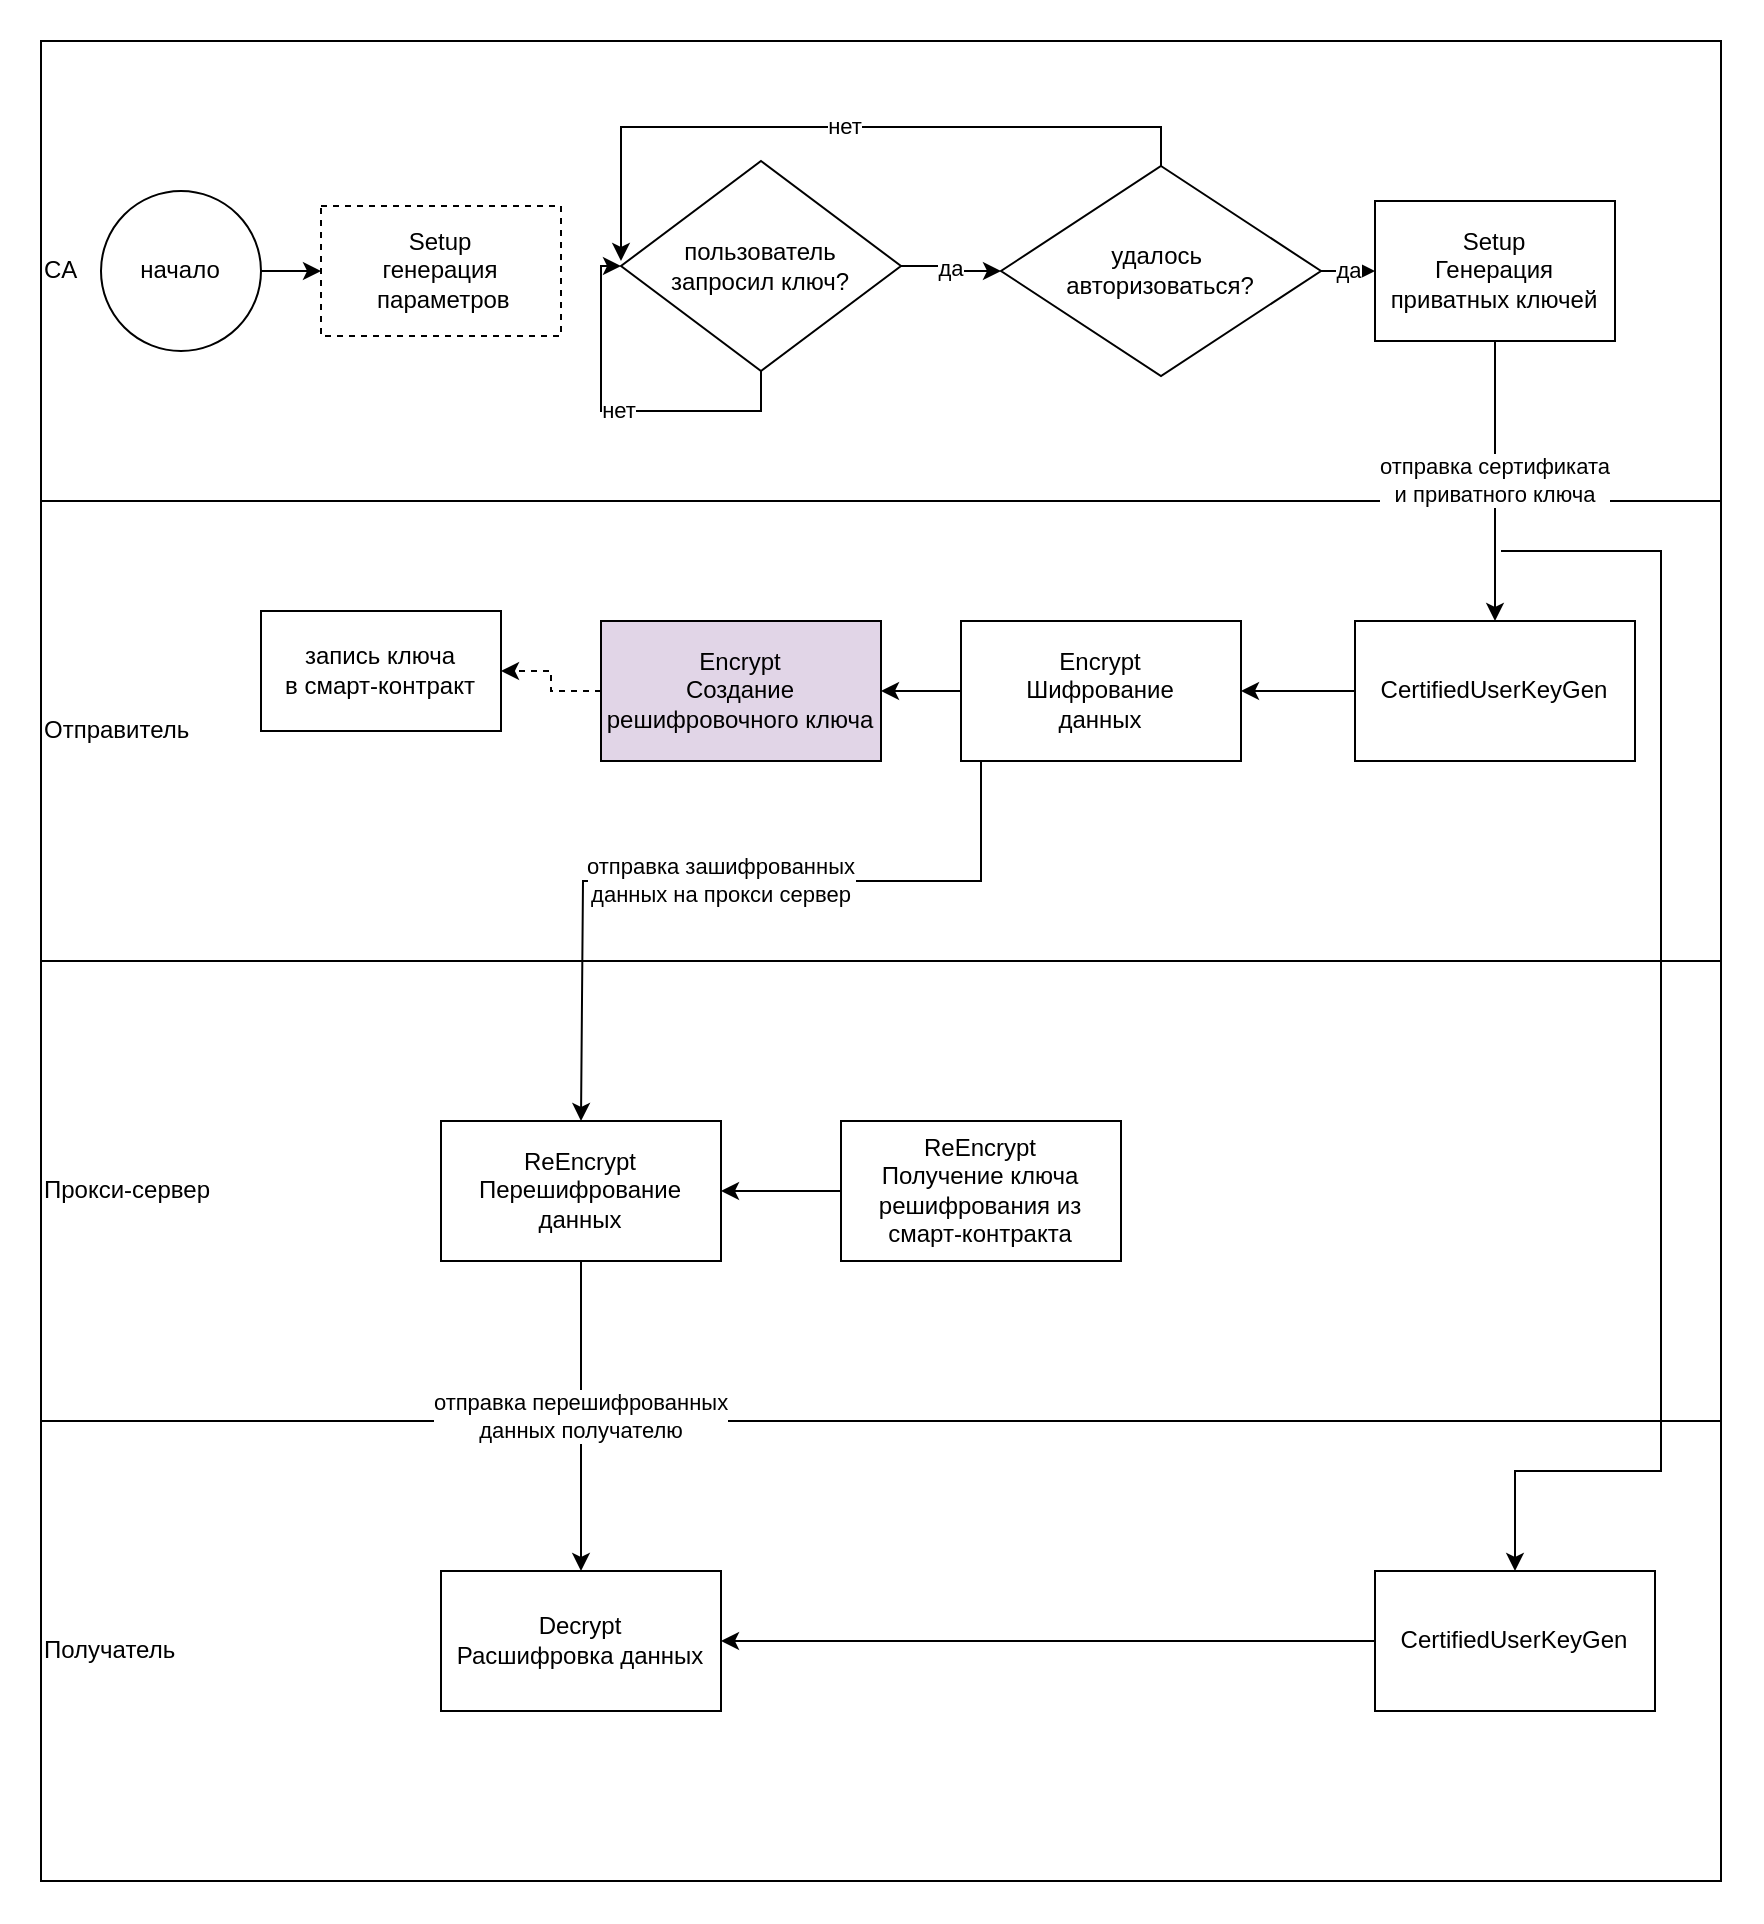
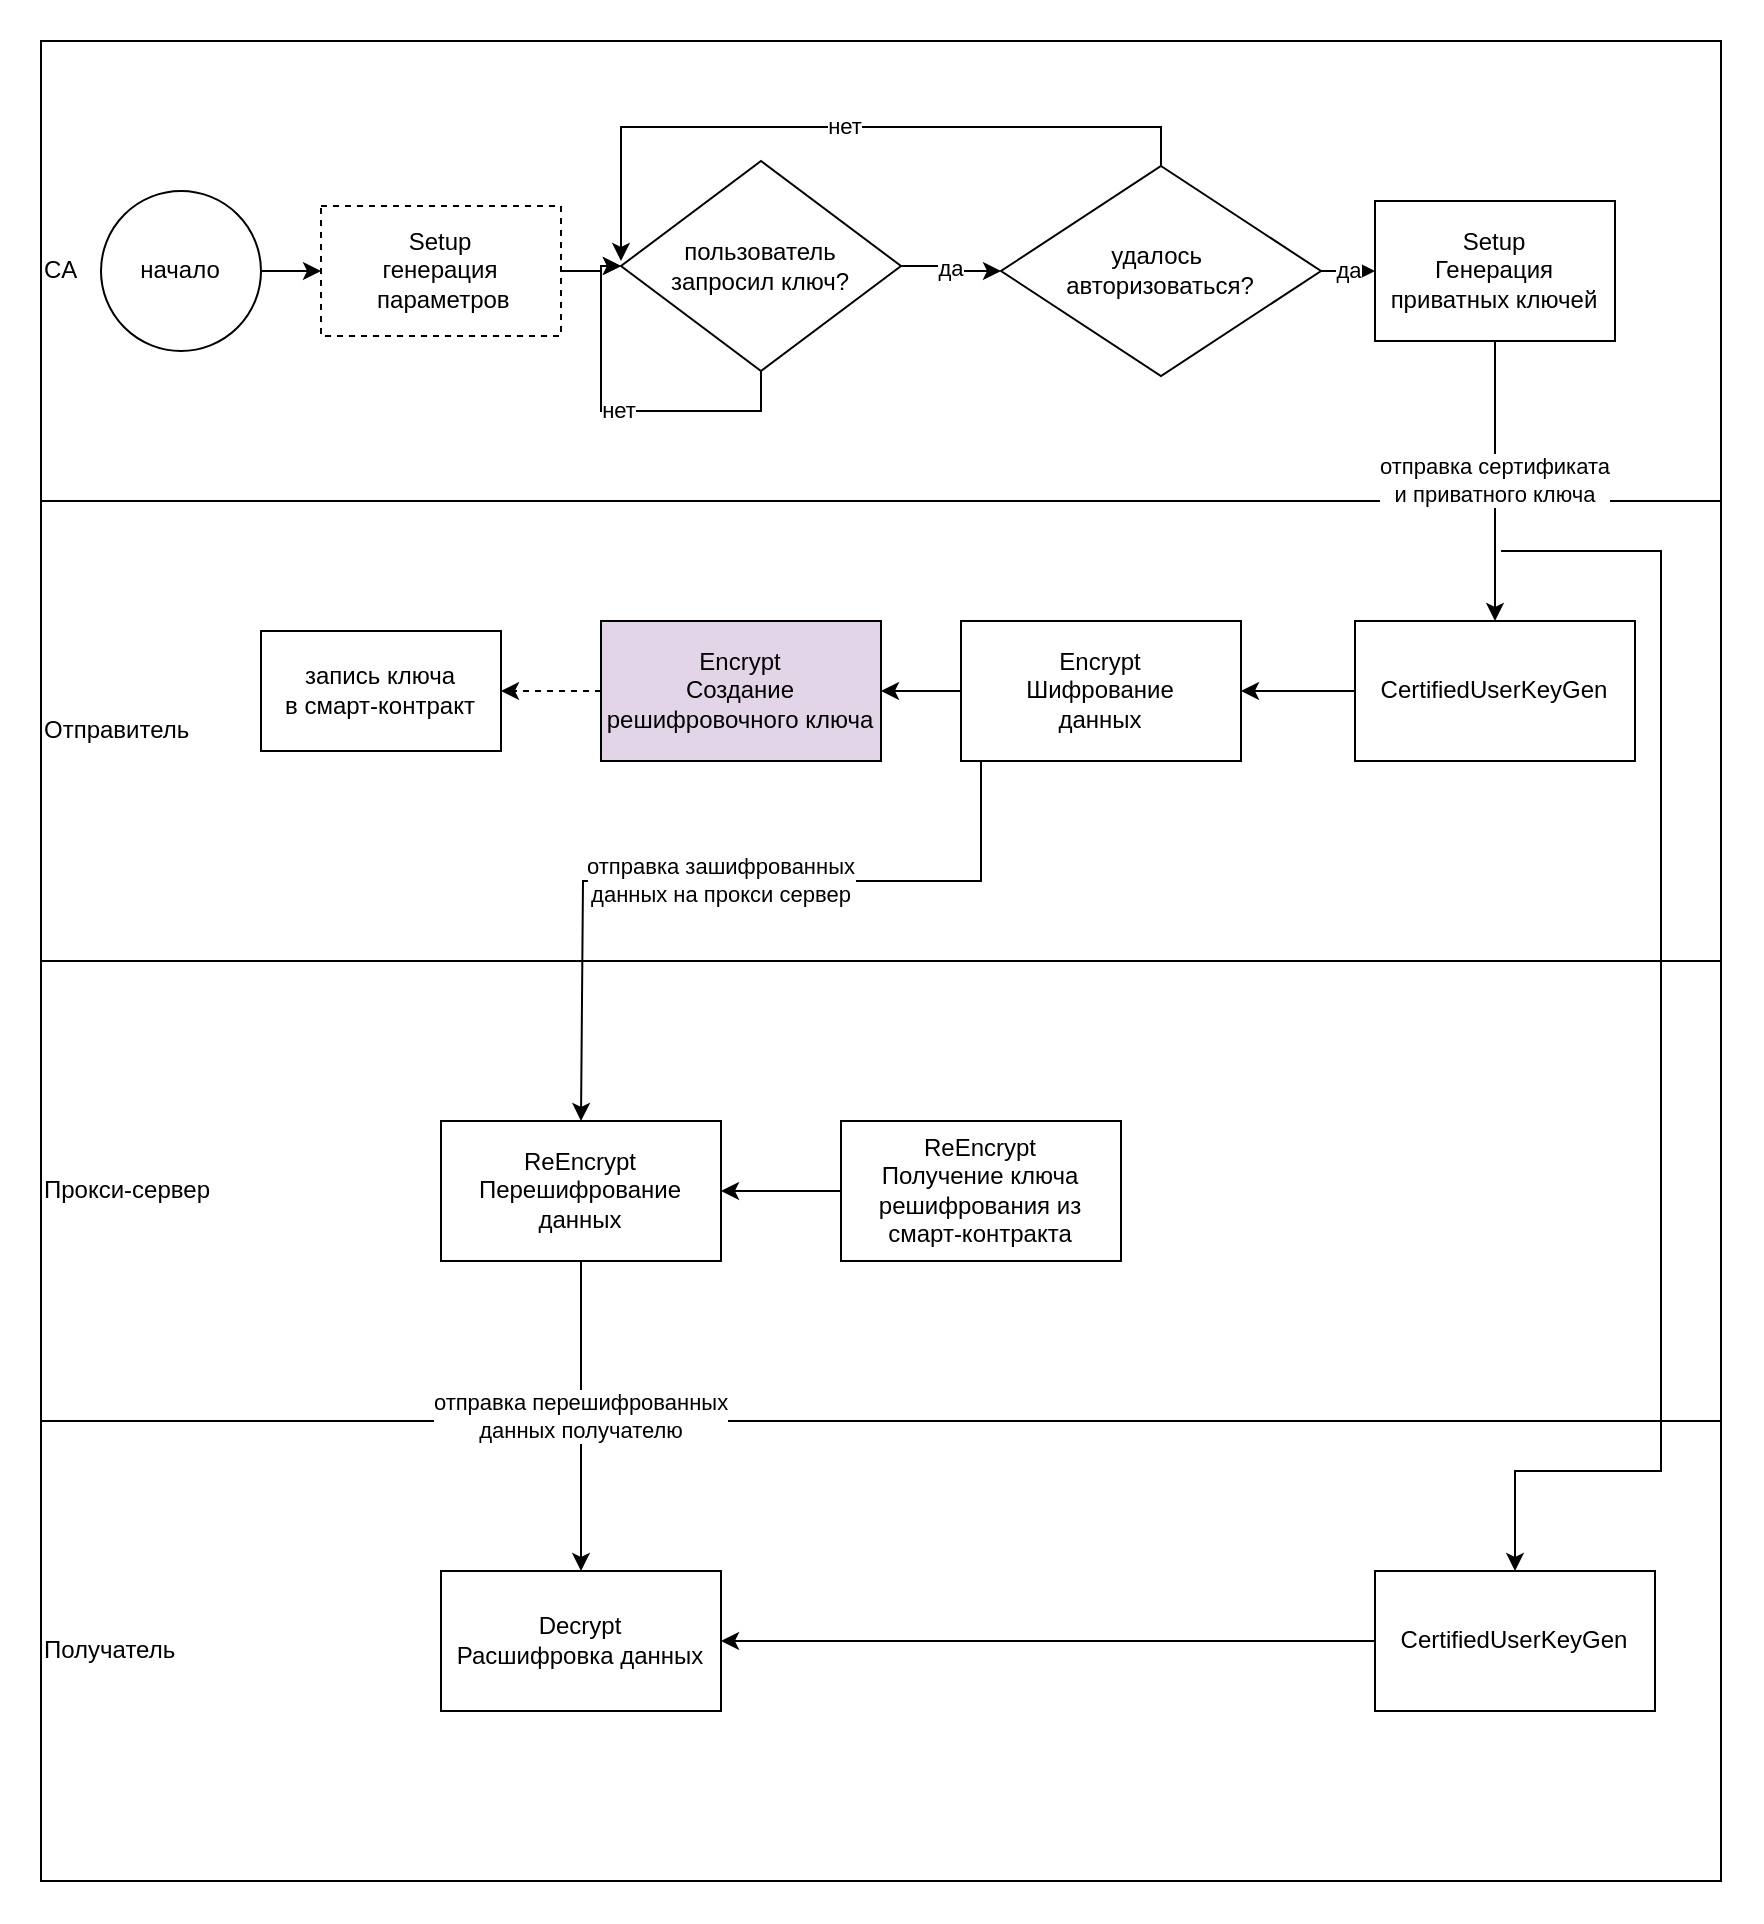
edge "Setup генерация параметров" -> "пользователь запросил ключ?": added
node "запись ключа в смарт-контракт": moved (381, 671) -> (381, 691)
